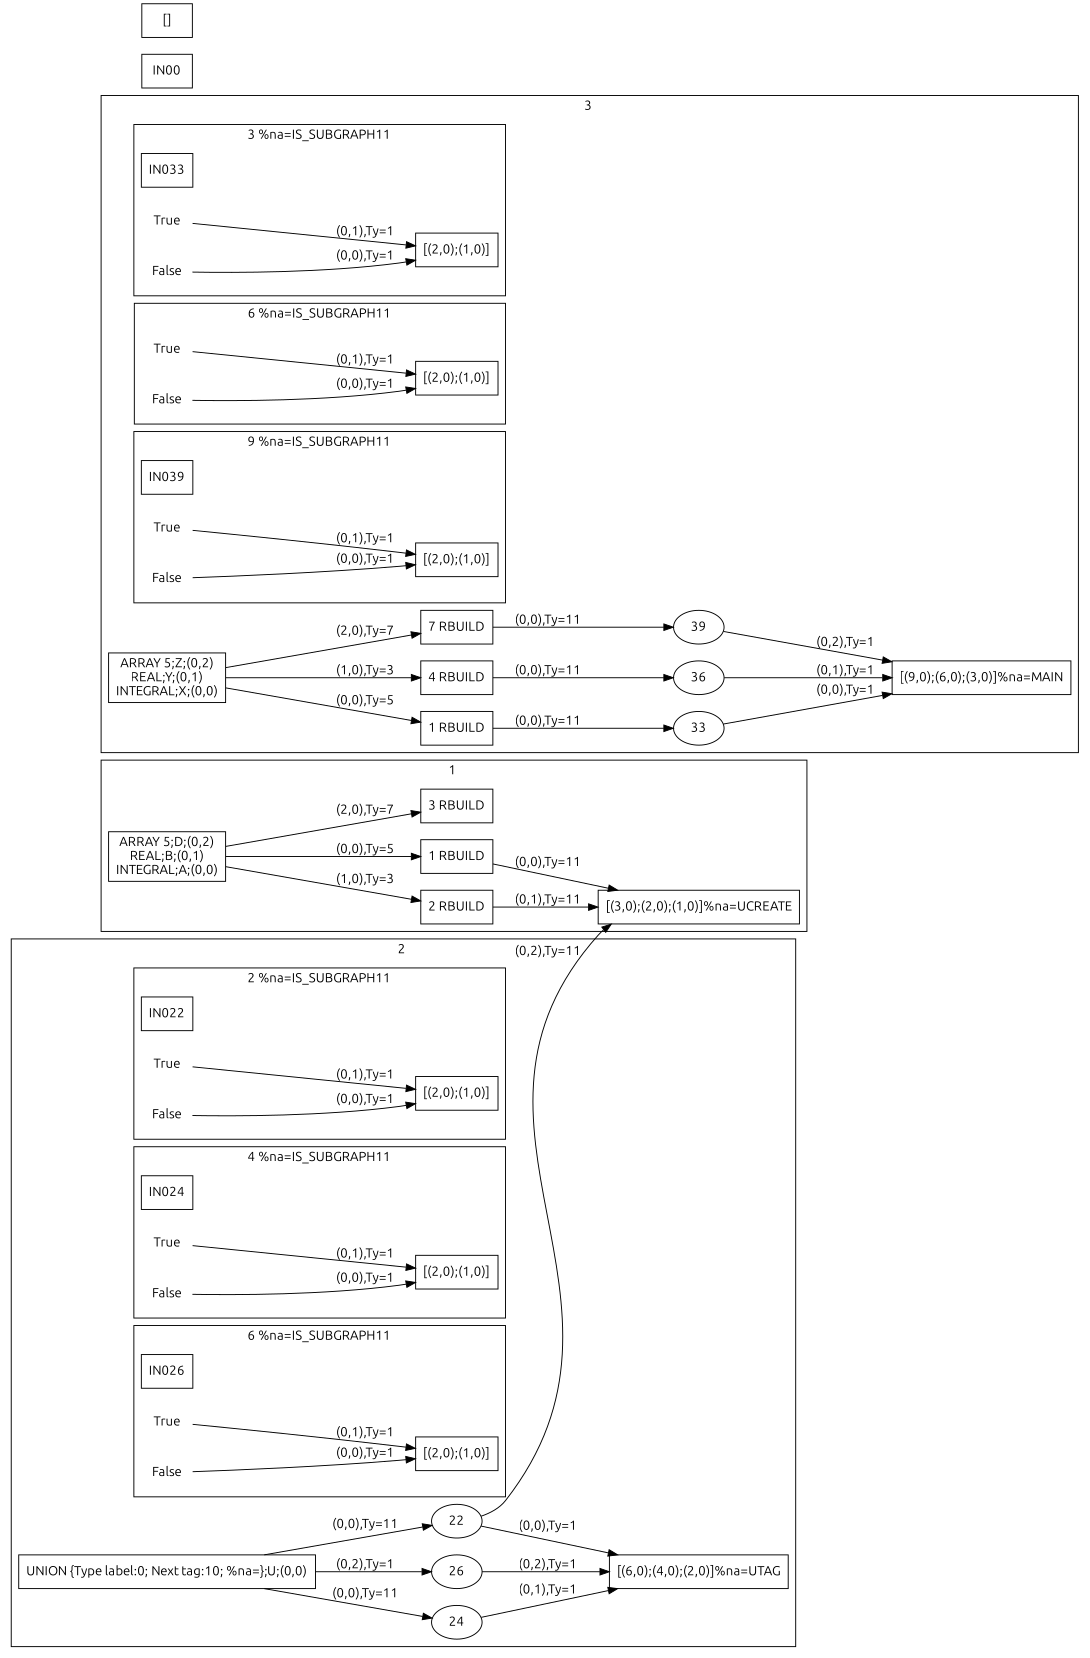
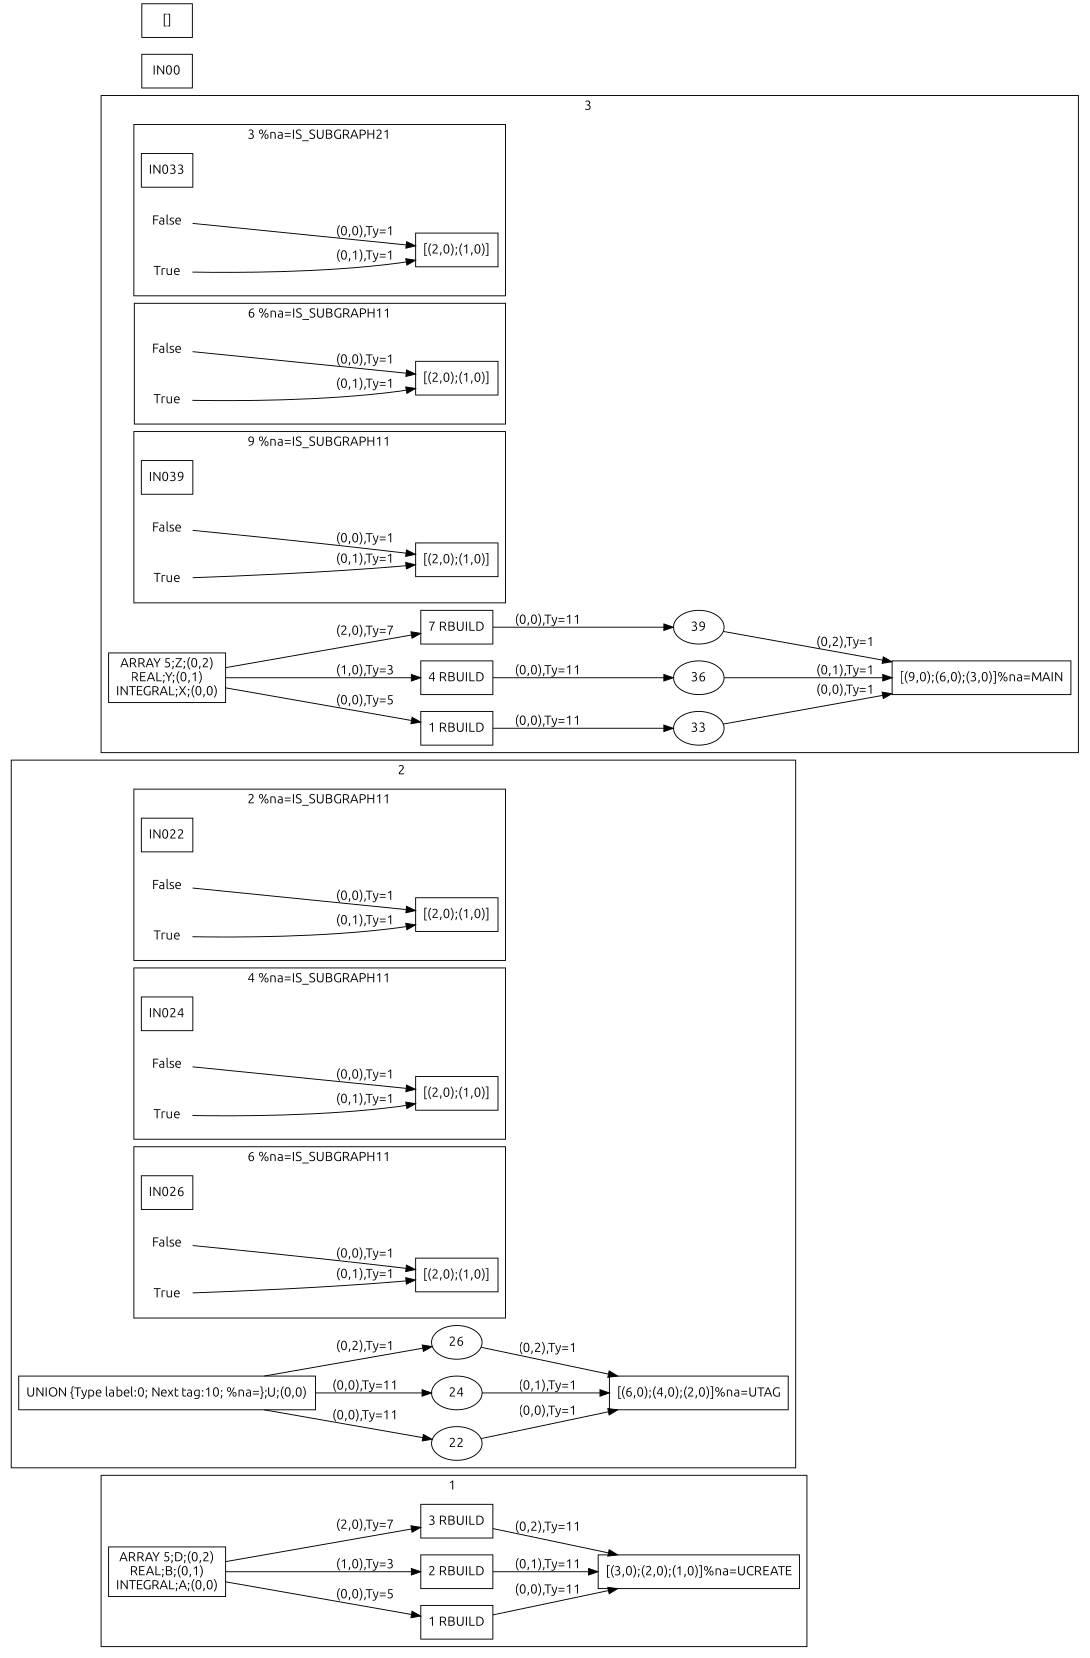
cluster "3 %na=IS_SUBGRAPH11": label "3 %na=IS_SUBGRAPH11" -> "3 %na=IS_SUBGRAPH21"
edge "22" -> "[(3,0);(2,0);(1,0)]%na=UCREATE": now "3 RBUILD" -> "[(3,0);(2,0);(1,0)]%na=UCREATE"
